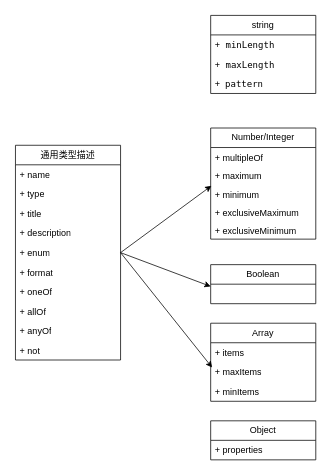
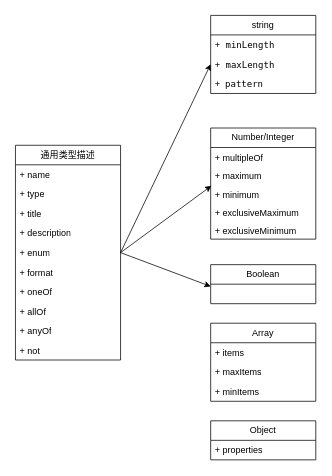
edge "+ enum" -> "+ maxLength": added
edge "+ enum" -> "+ maxItems": removed
